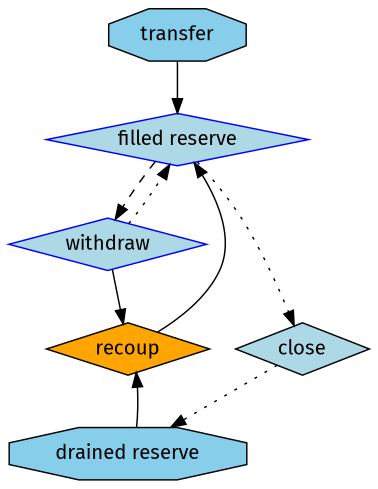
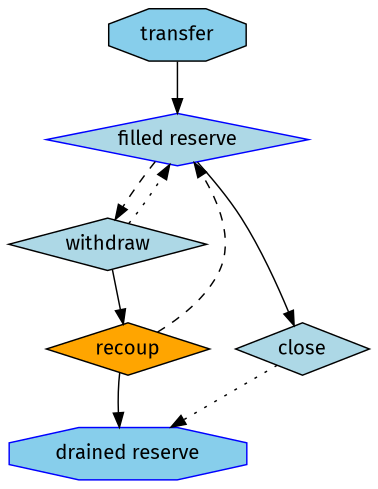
edge "filled reserve" -> "close": style dotted -> solid
node "withdraw": color blue -> black
edge "recoup" -> "filled reserve": style solid -> dashed
edge "drained reserve" -> "recoup": reversed
node "drained reserve": color black -> blue
